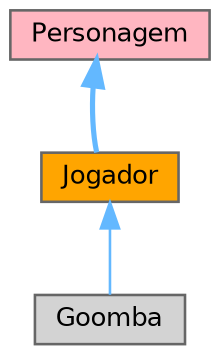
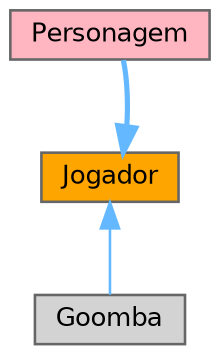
edge "Jogador" -> "Personagem": reversed
